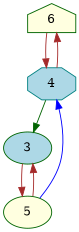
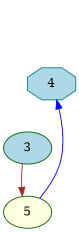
node "6": removed
edge "4" -> "3": removed
edge "5" -> "3": removed
